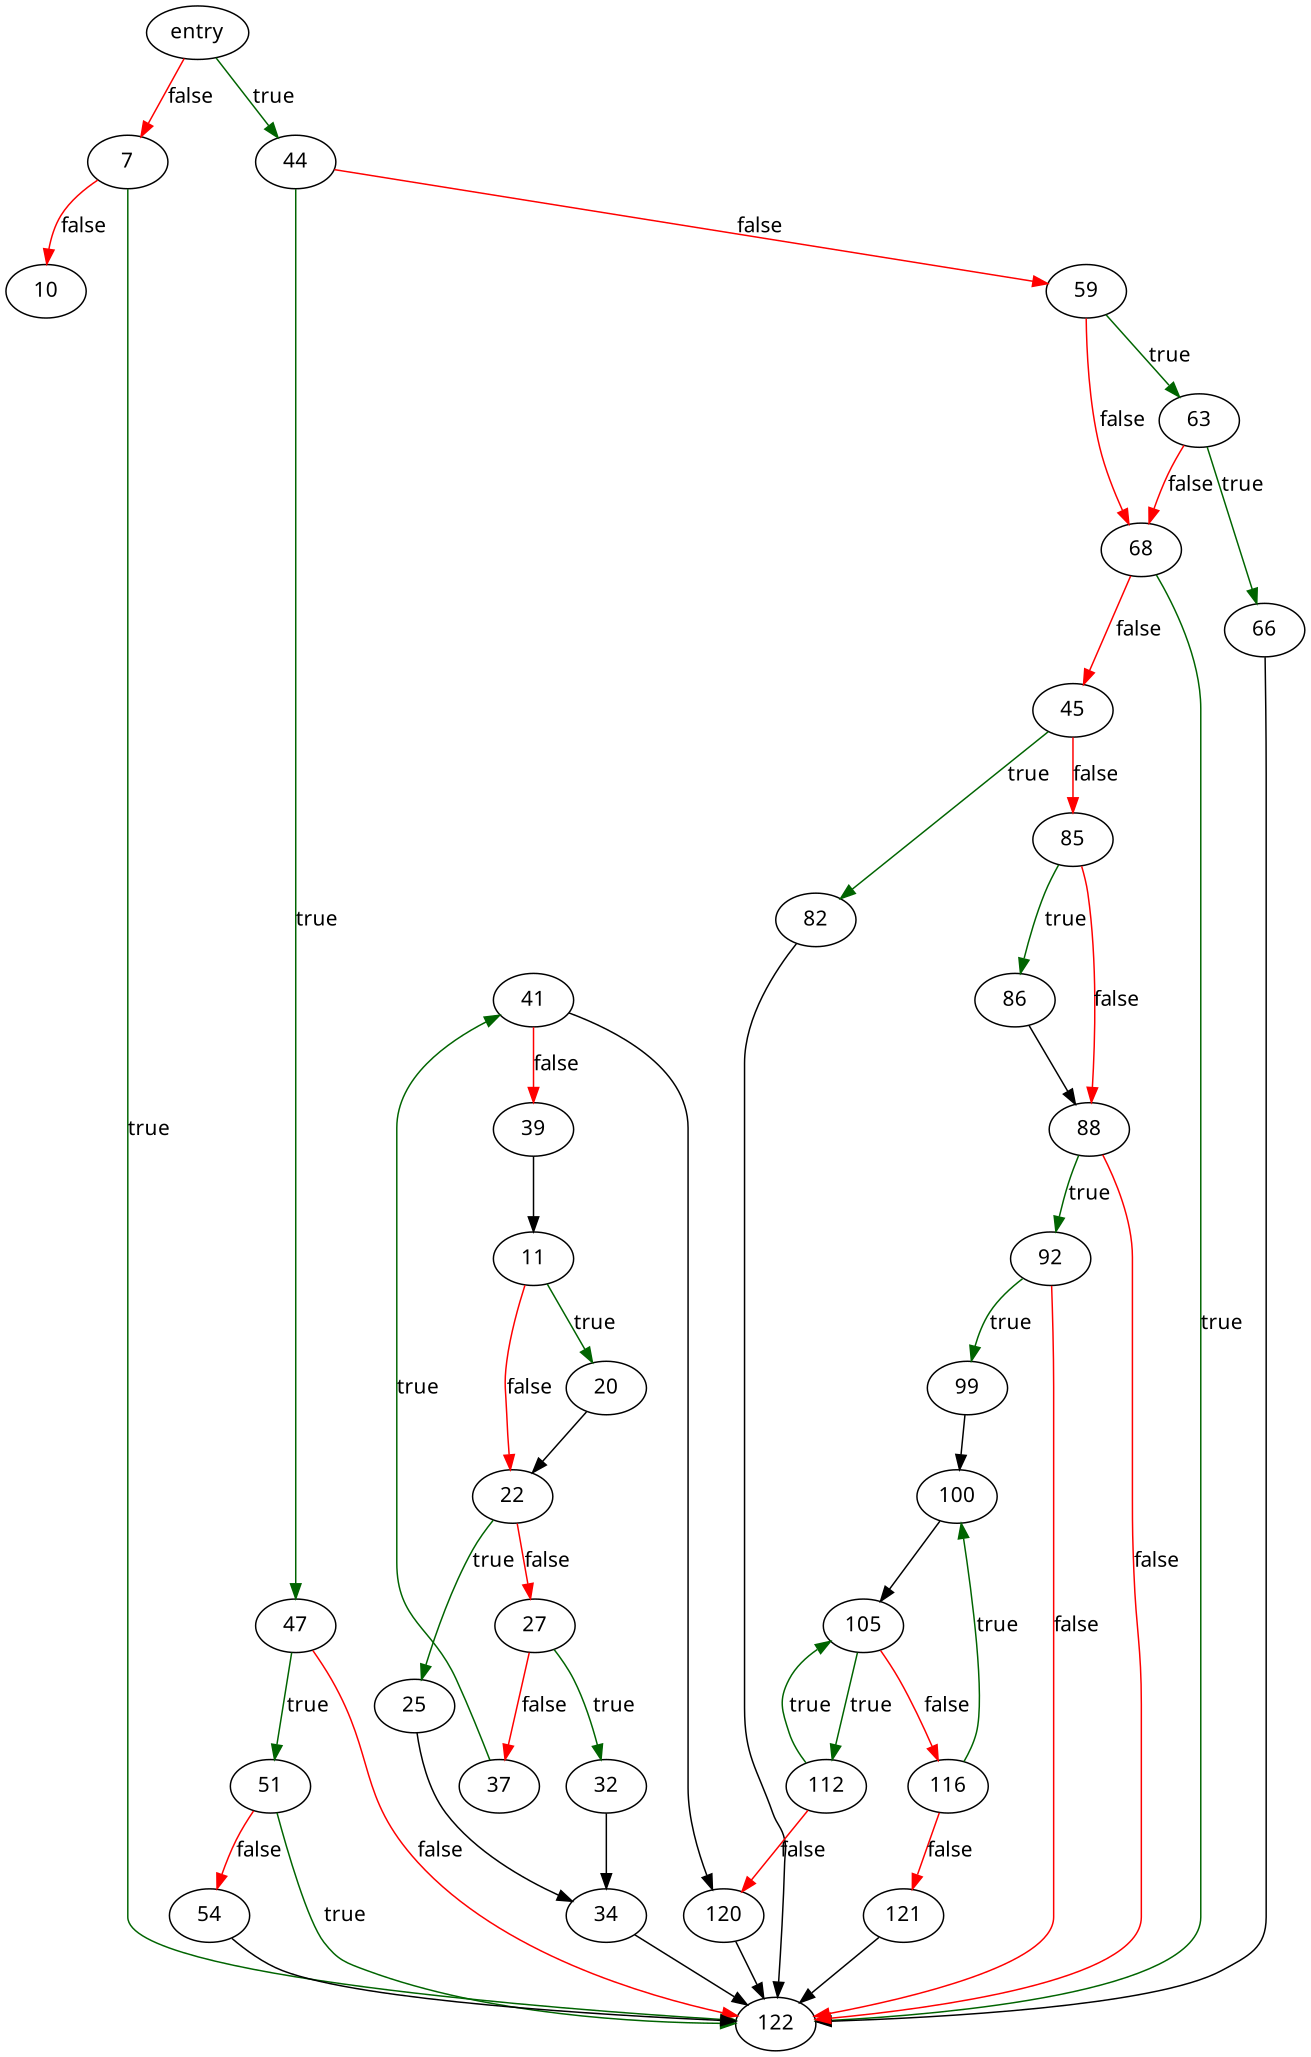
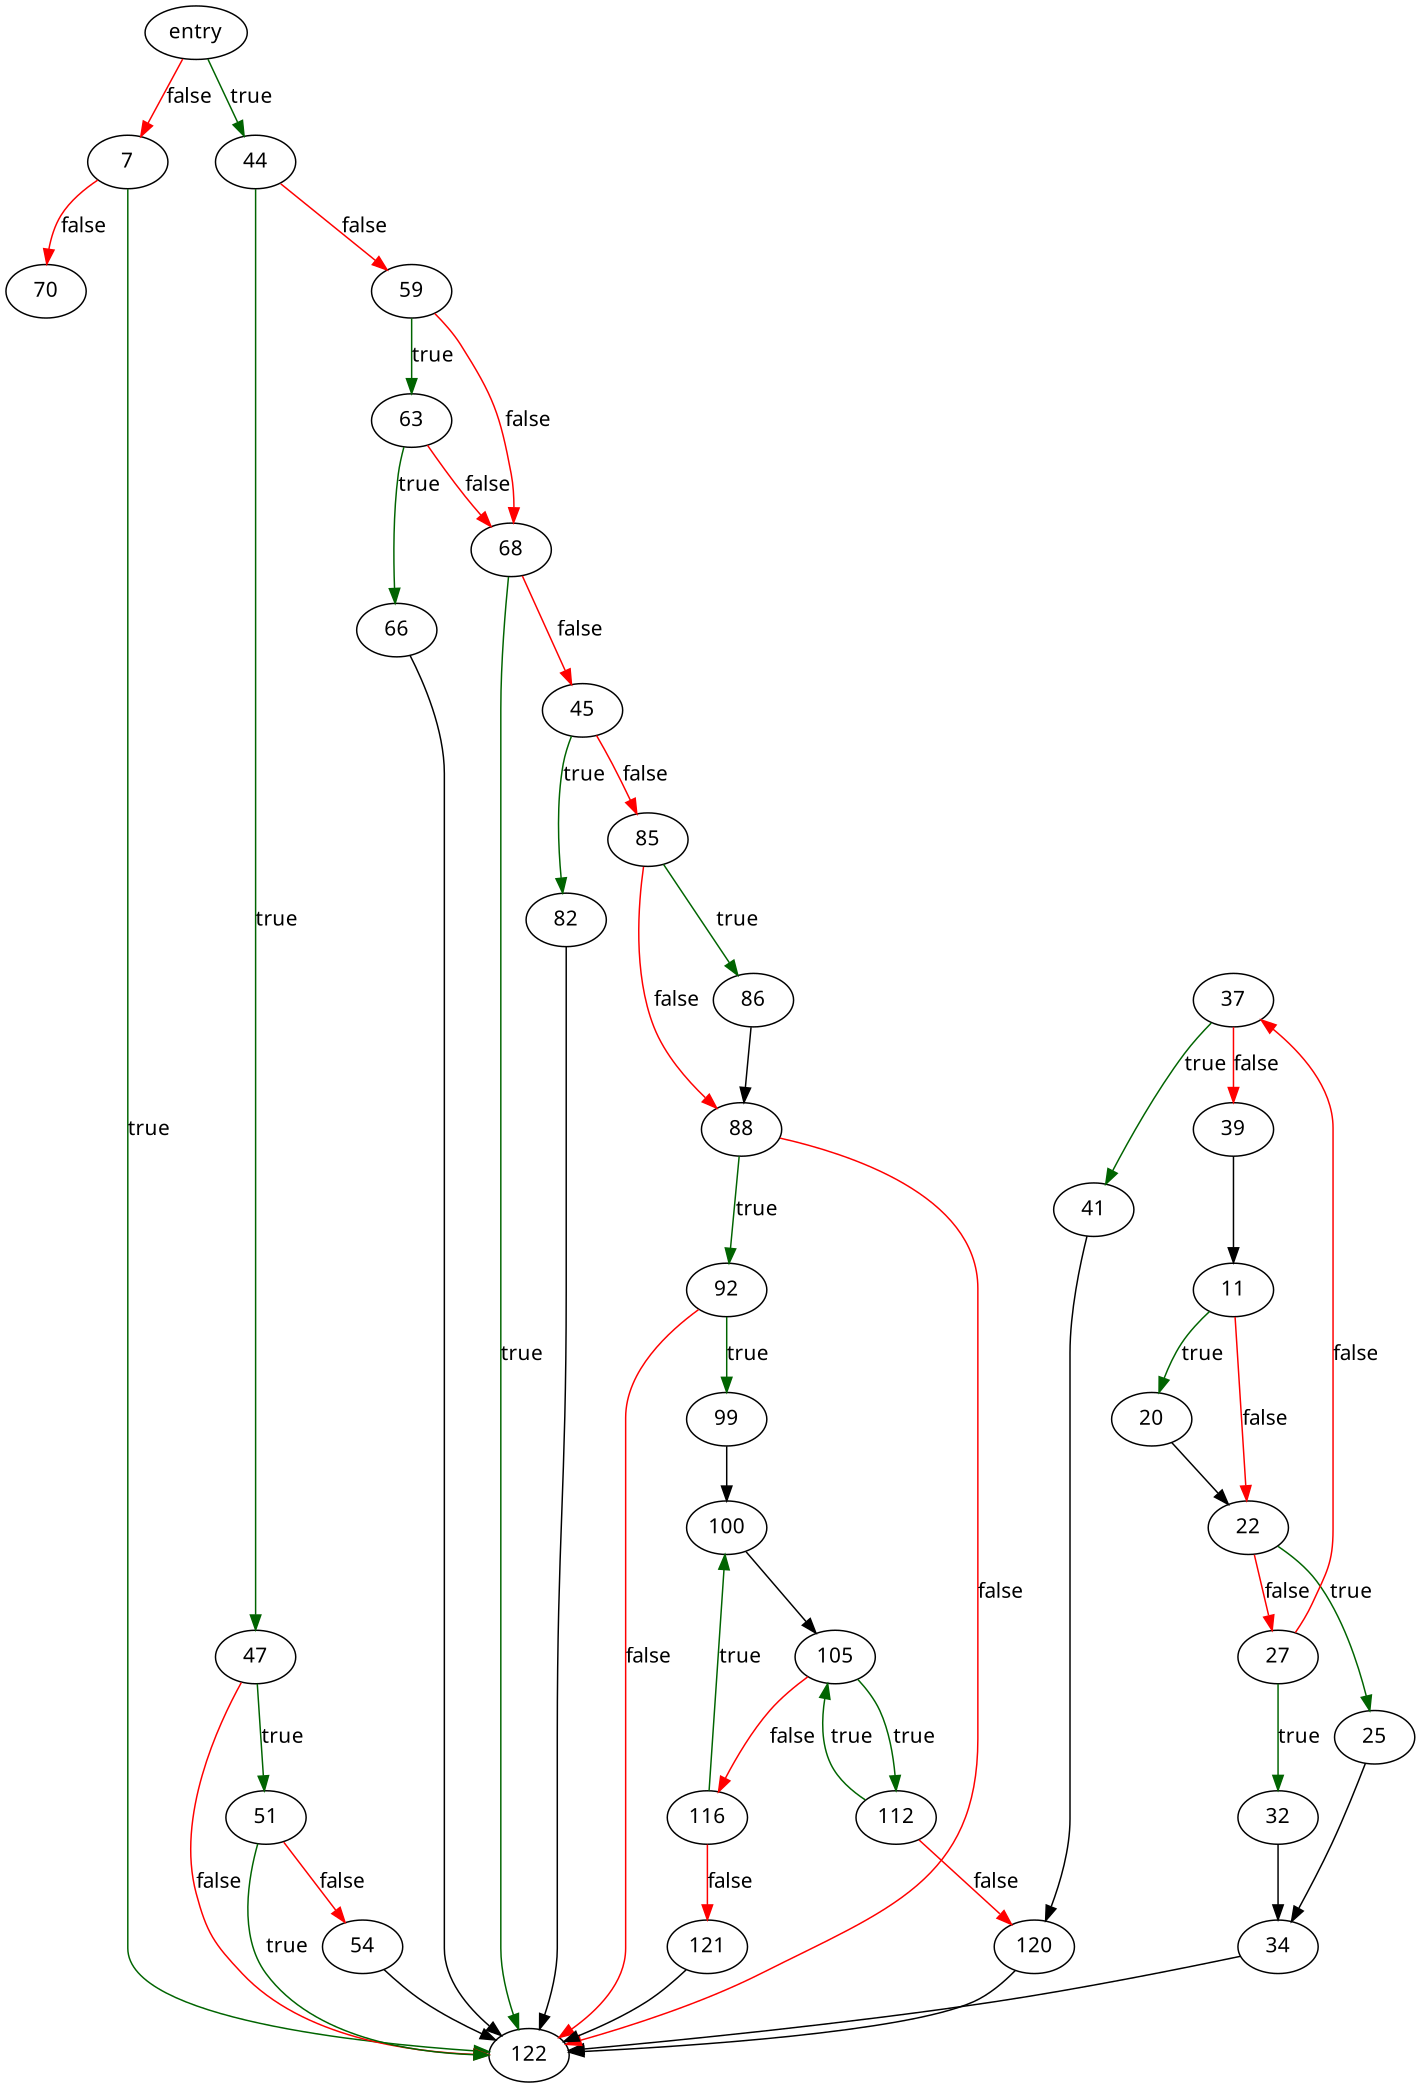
node "10": label "10" -> "70"
edge "41" -> "39": now "37" -> "39"
